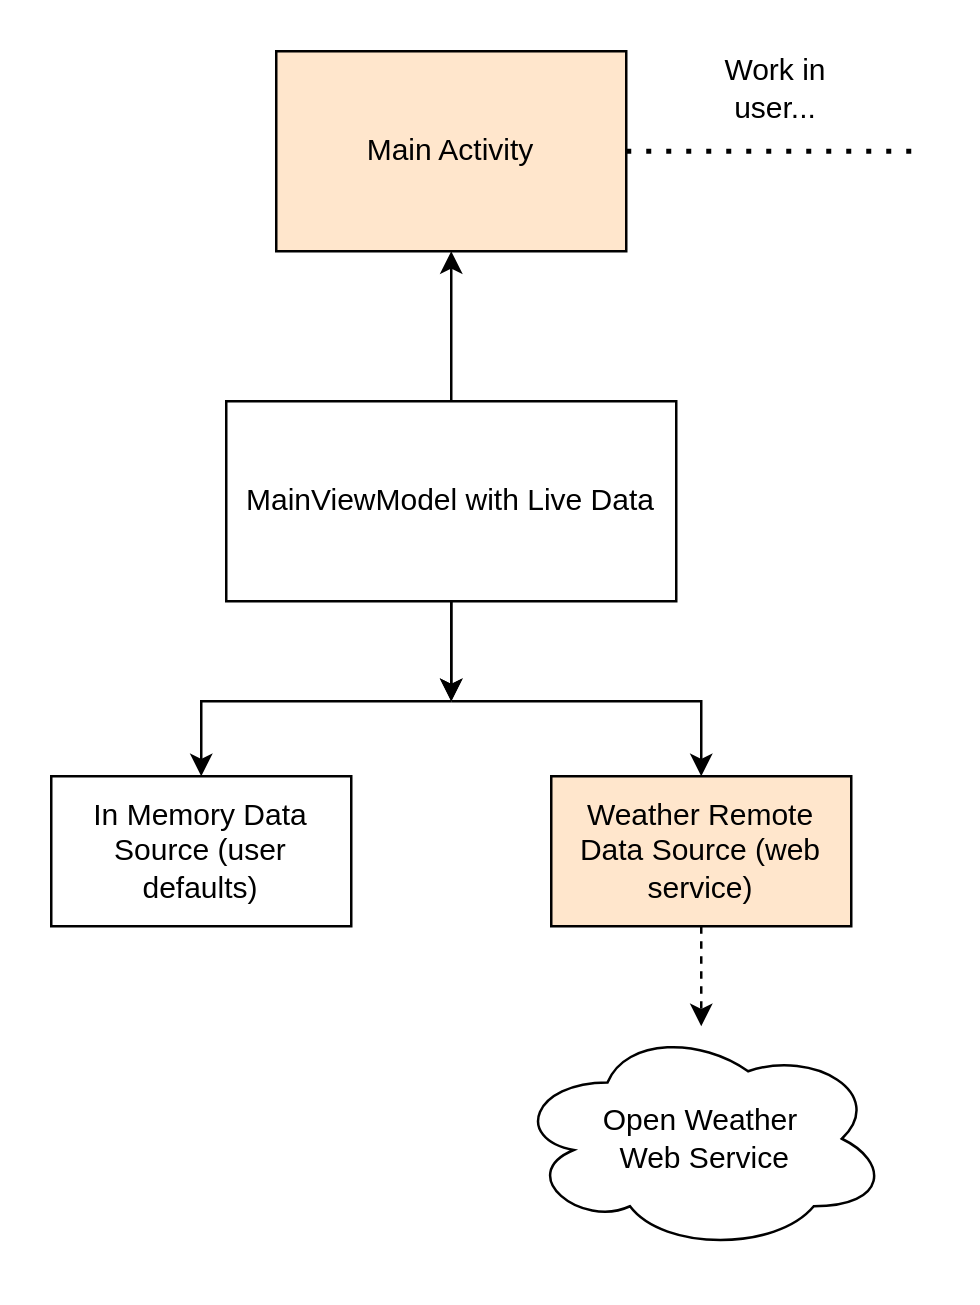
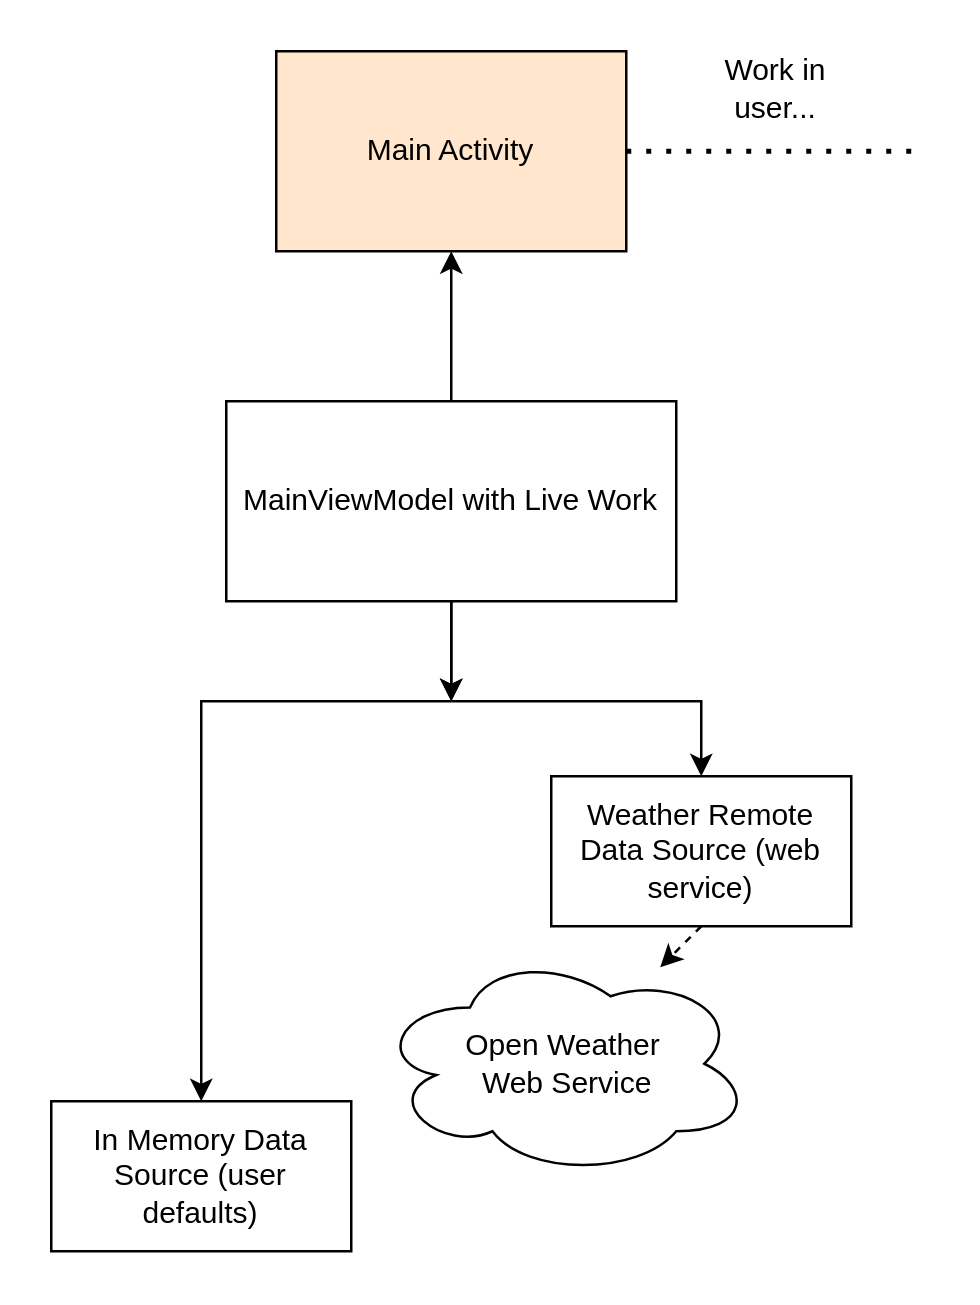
node "MainViewModel with Live Data": label "MainViewModel with Live Data" -> "MainViewModel with Live Work"
node "In Memory Data Source (user defaults)": moved (201, 851) -> (201, 1176)
node "Weather Remote Data Source (web service)": fillcolor #ffe6cc -> #ffffff
node "Open Weather Web Service": moved (701, 1139) -> (564, 1064)
